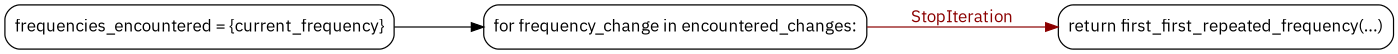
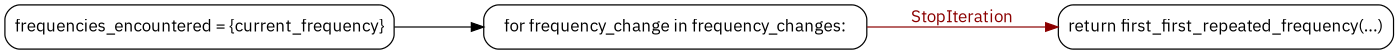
node "for frequency_change in encountered_changes:": label "for frequency_change in encountered_changes:" -> "for frequency_change in frequency_changes:"
